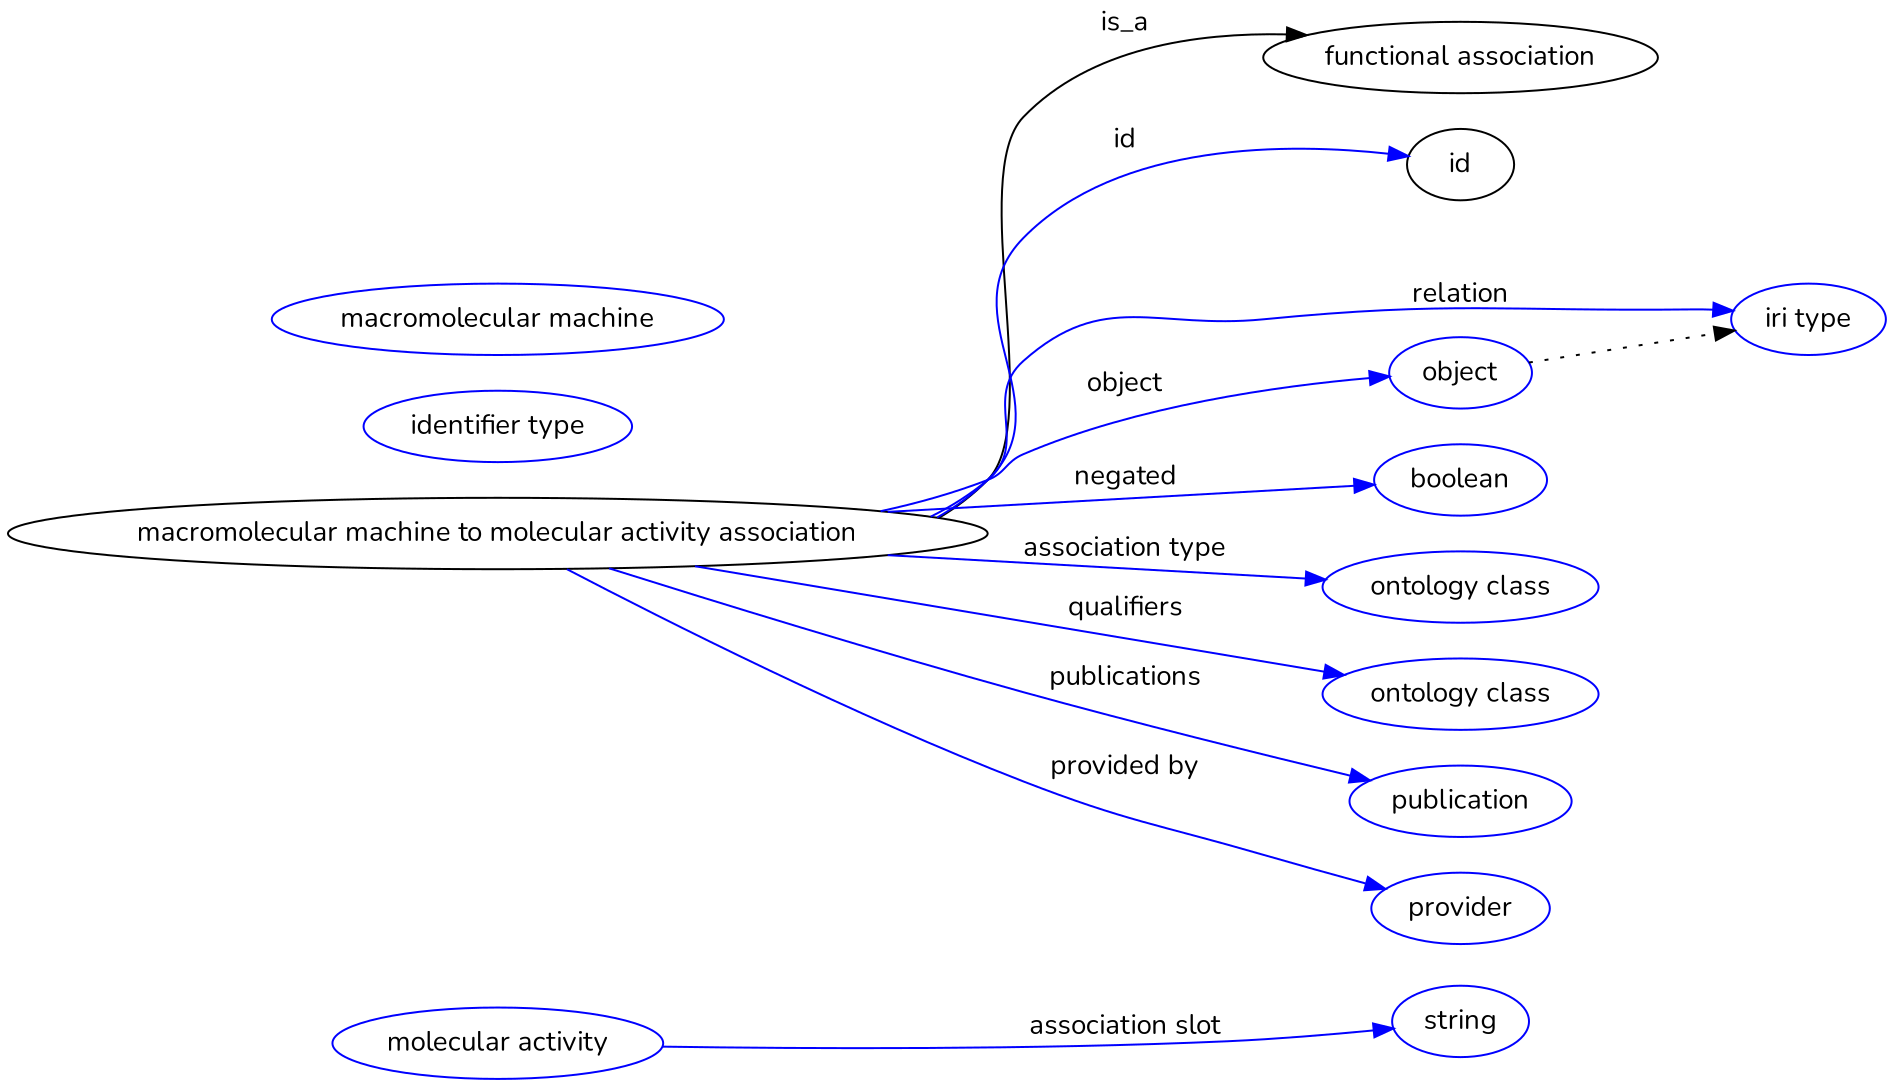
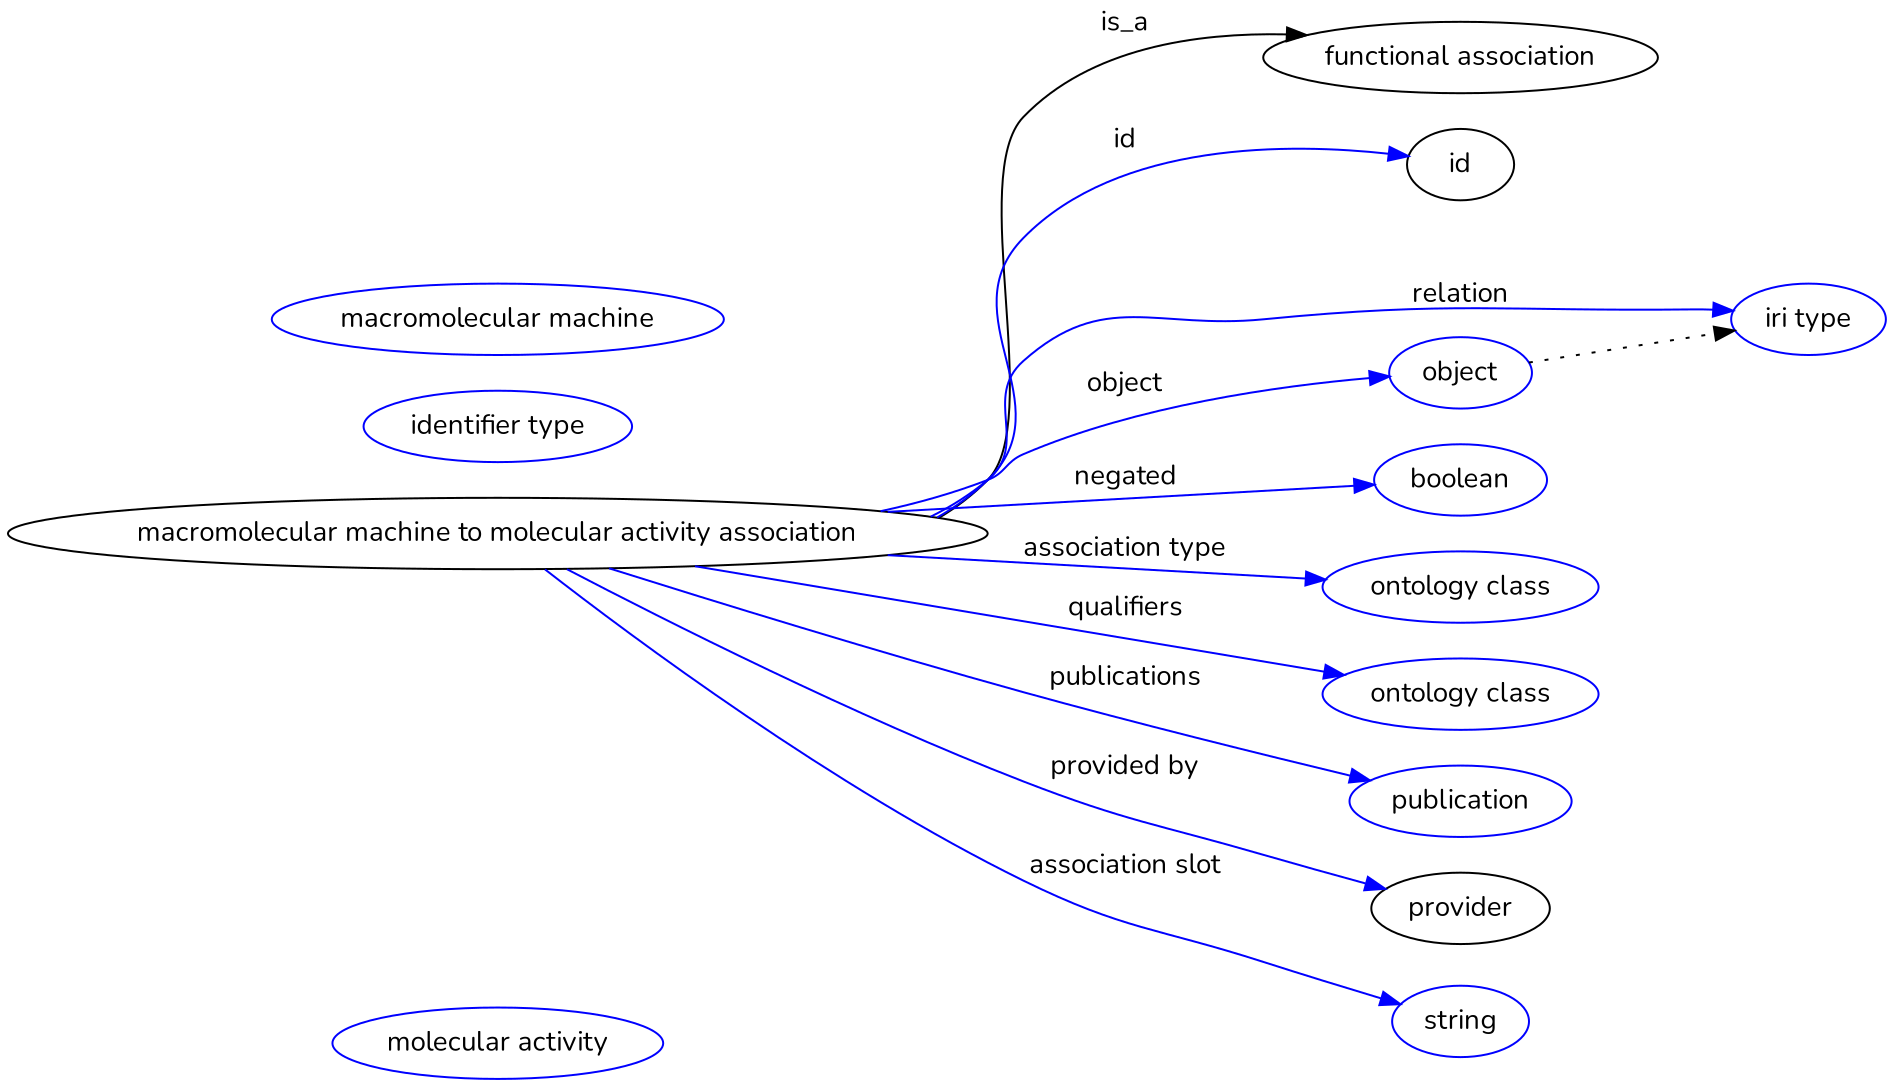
node "provider": color blue -> black
edge "molecular activity" -> "string": now "macromolecular machine to molecular activity association" -> "string"
